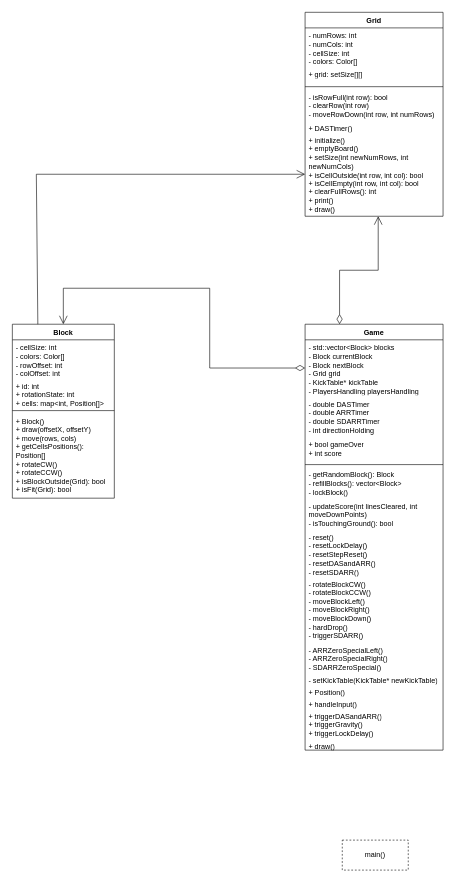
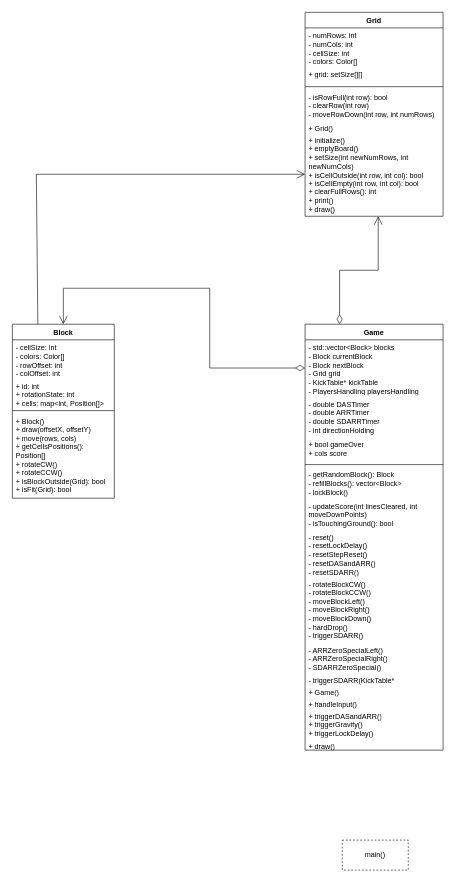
node "+ DASTimer()": label "+ DASTimer()" -> "+ Grid()"
node "+ bool gameOver + int score": label "+ bool gameOver + int score" -> "+ bool gameOver + cols score"
node "- setKickTable(KickTable* newKickTable)": label "- setKickTable(KickTable* newKickTable)" -> "- triggerSDARR(KickTable* newKickTable)"
node "+ Position()": label "+ Position()" -> "+ Game()"
